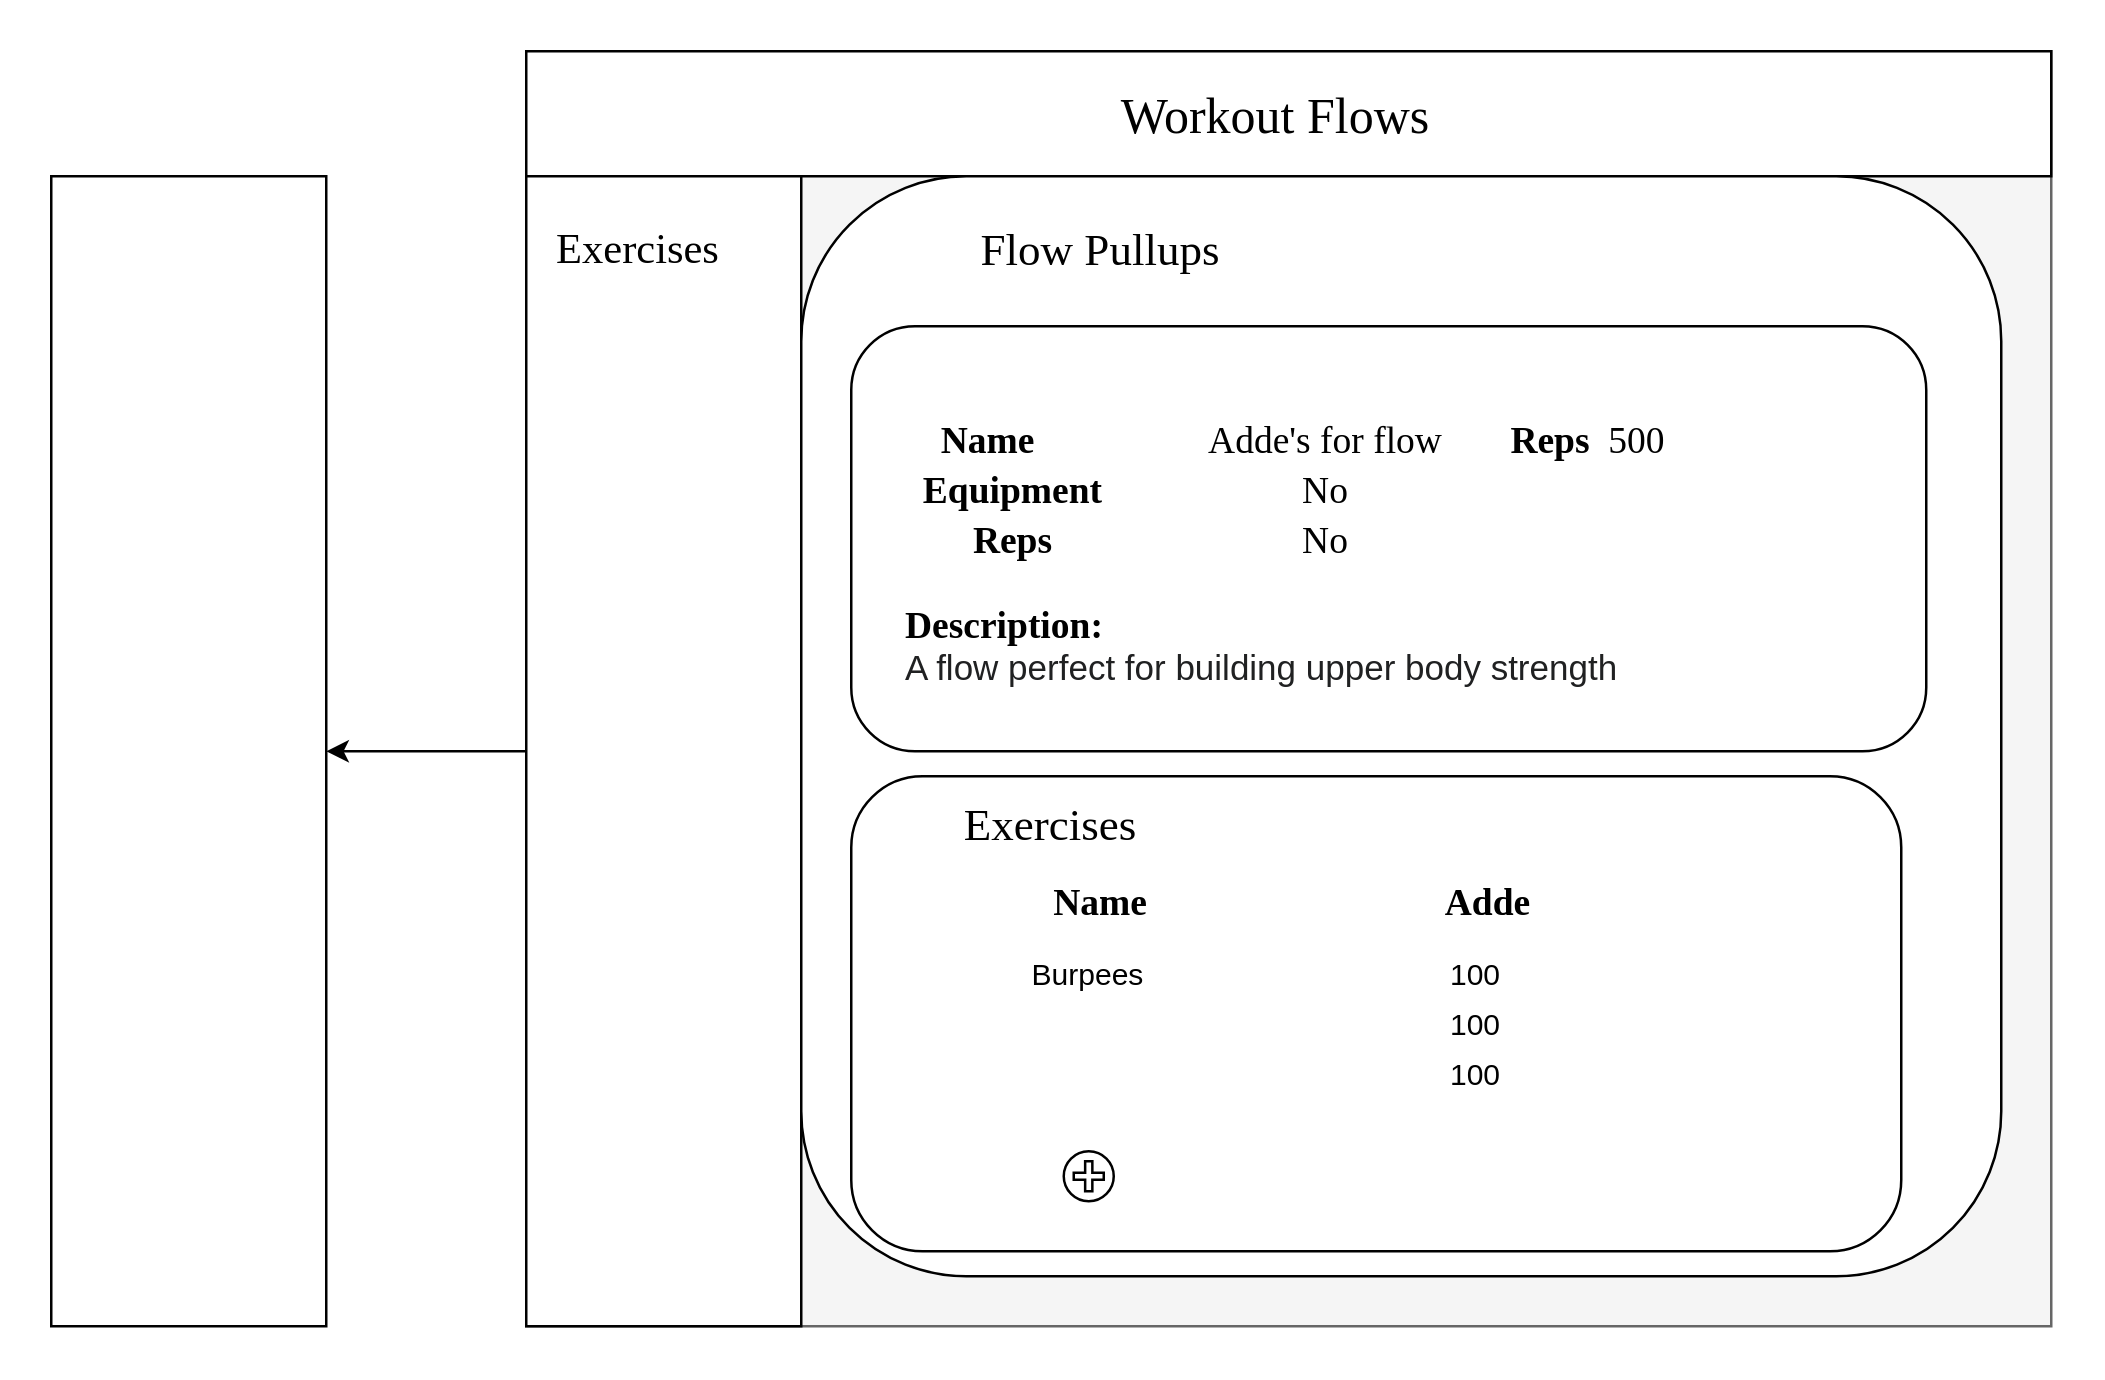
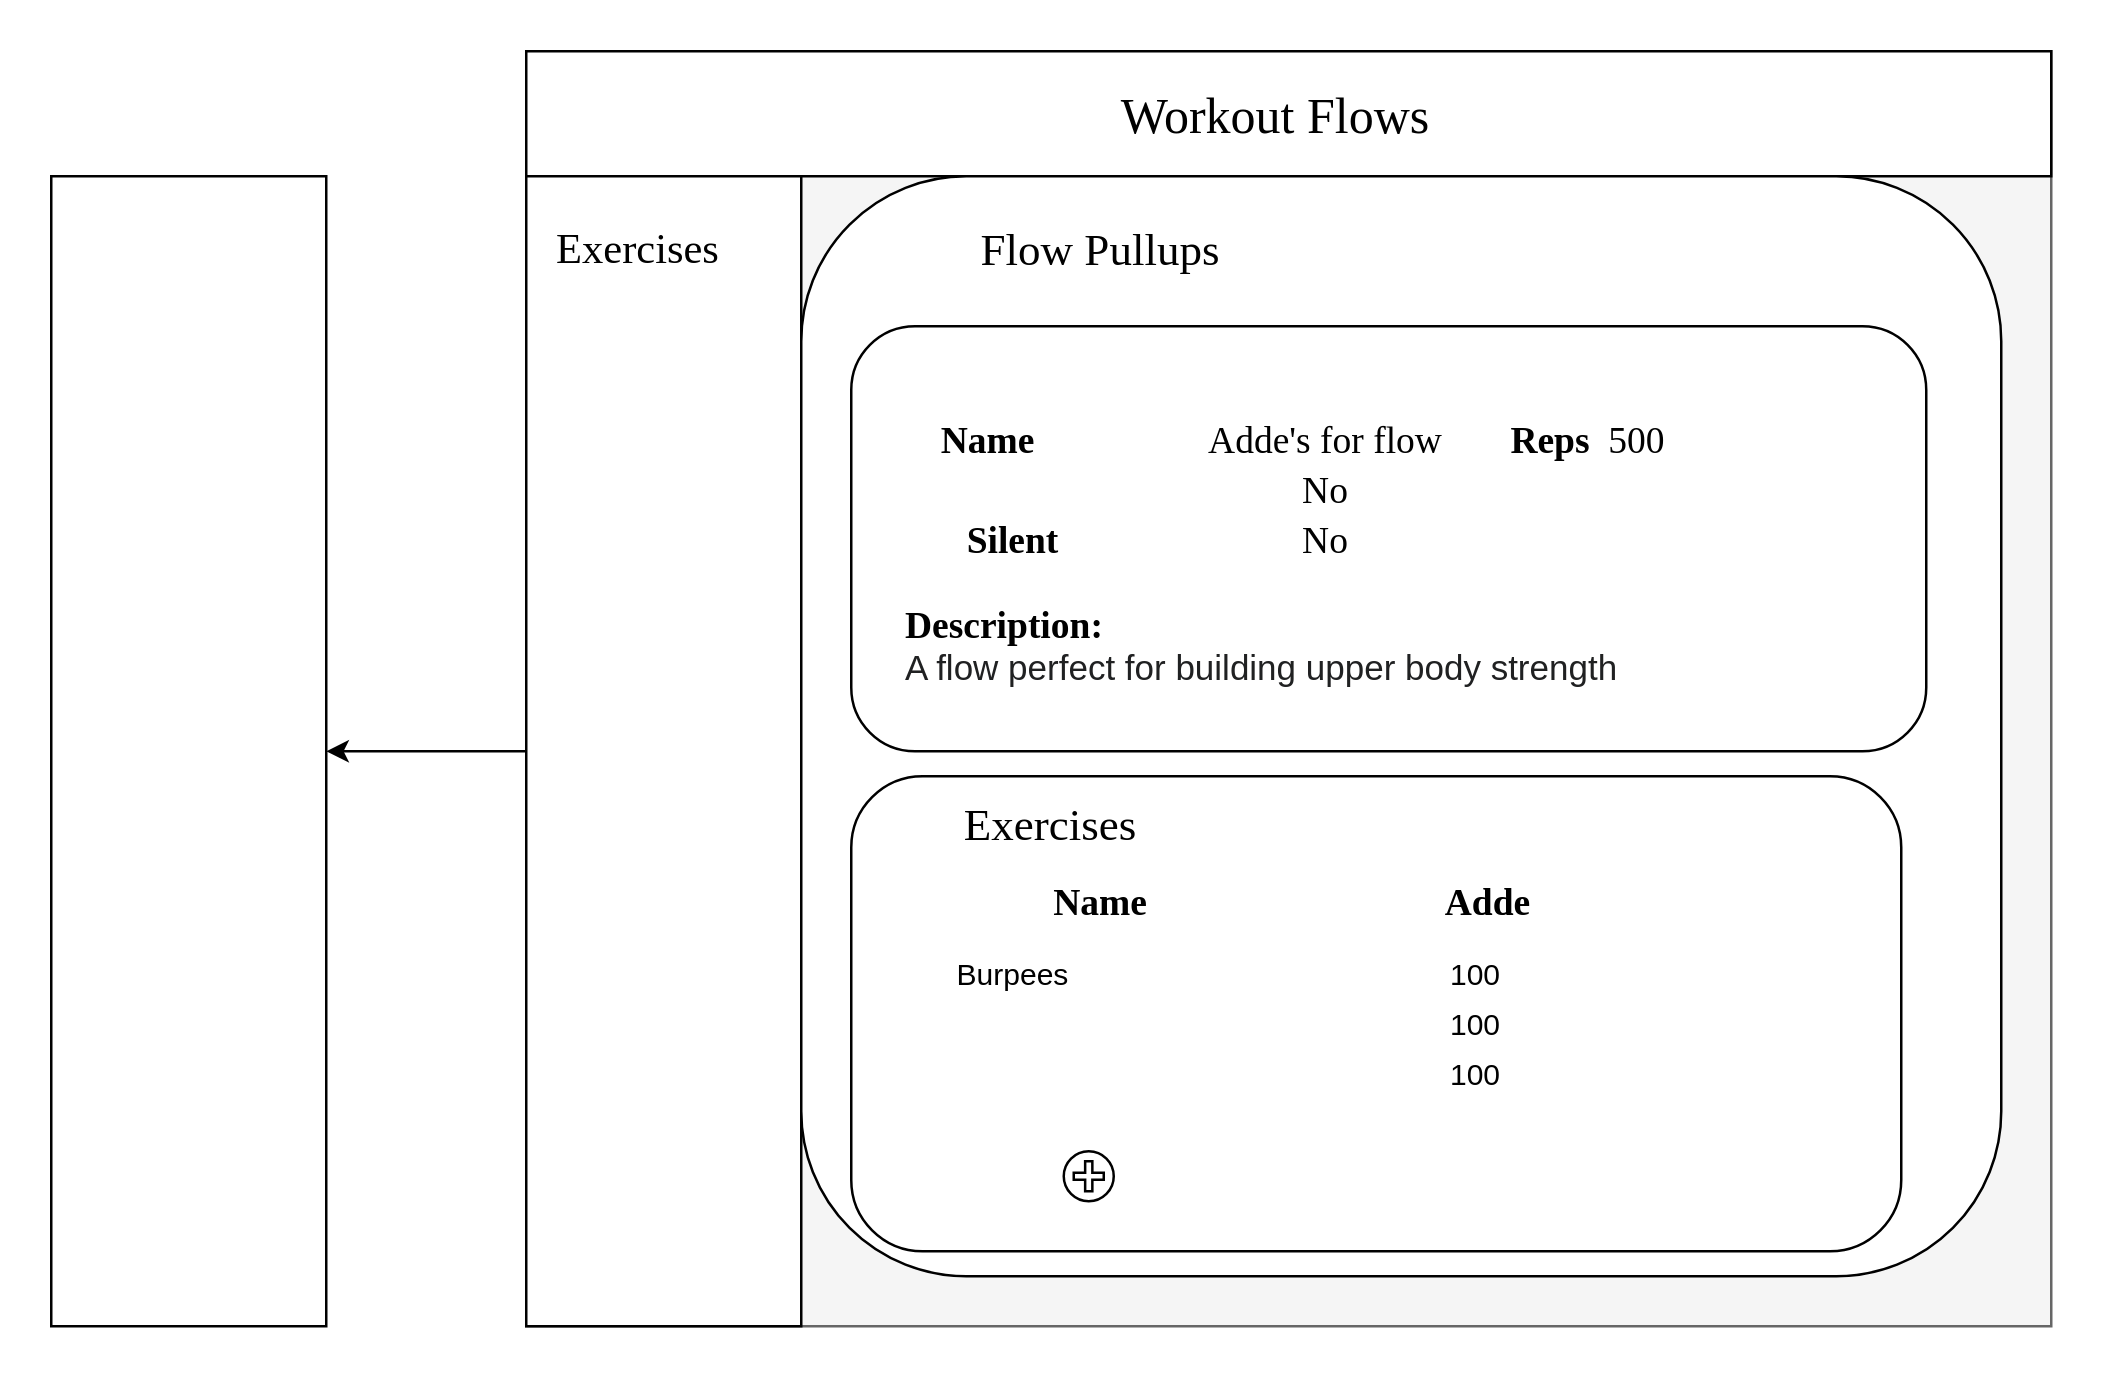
node "Equipment": removed
node "Reps": label "Reps" -> "Silent"
node "Burpees": moved (1089, 976) -> (1014, 976)
